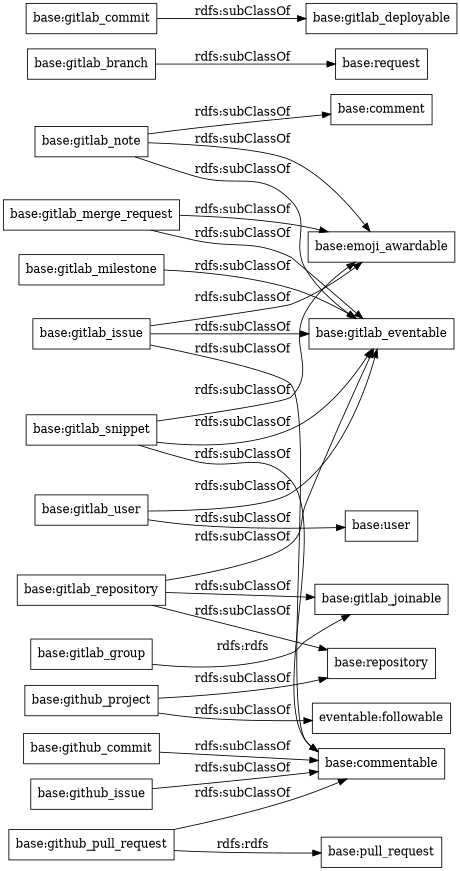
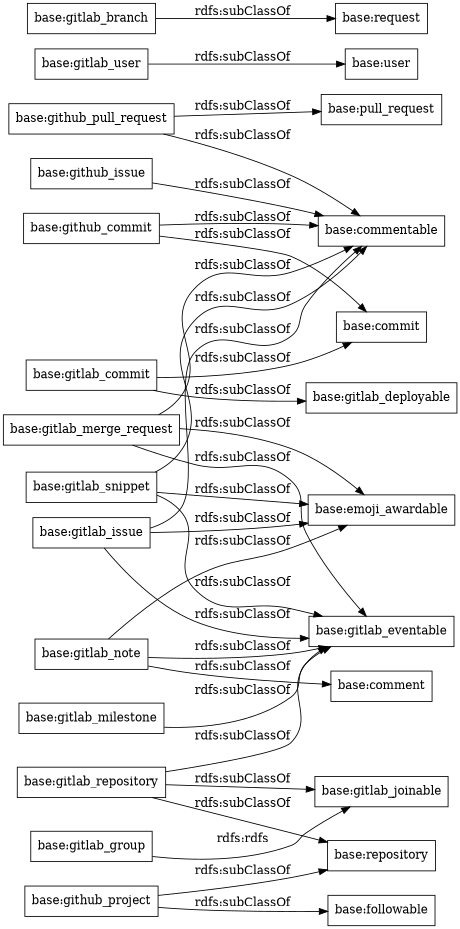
edge "base:gitlab_merge_request" -> "base:commentable": added, label "rdfs:subClassOf"
node "base:commit": added
edge "base:gitlab_user" -> "base:gitlab_eventable": removed, label "rdfs:subClassOf"
node "eventable:followable": label "eventable:followable" -> "base:followable"
edge "base:github_pull_request" -> "base:pull_request": label "rdfs:rdfs" -> "rdfs:subClassOf"
